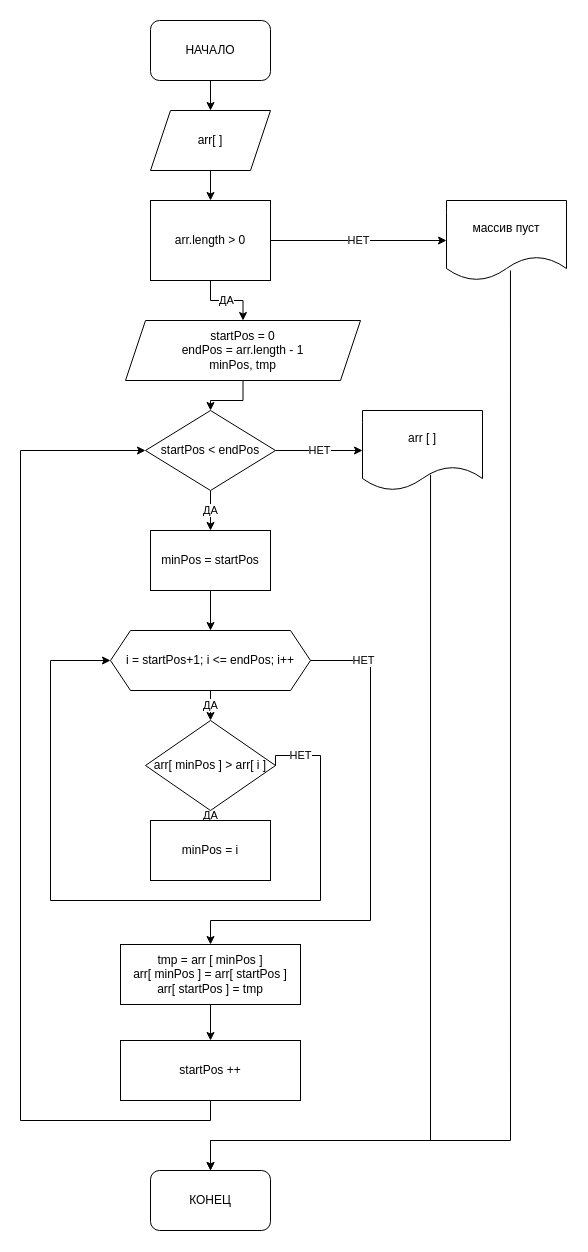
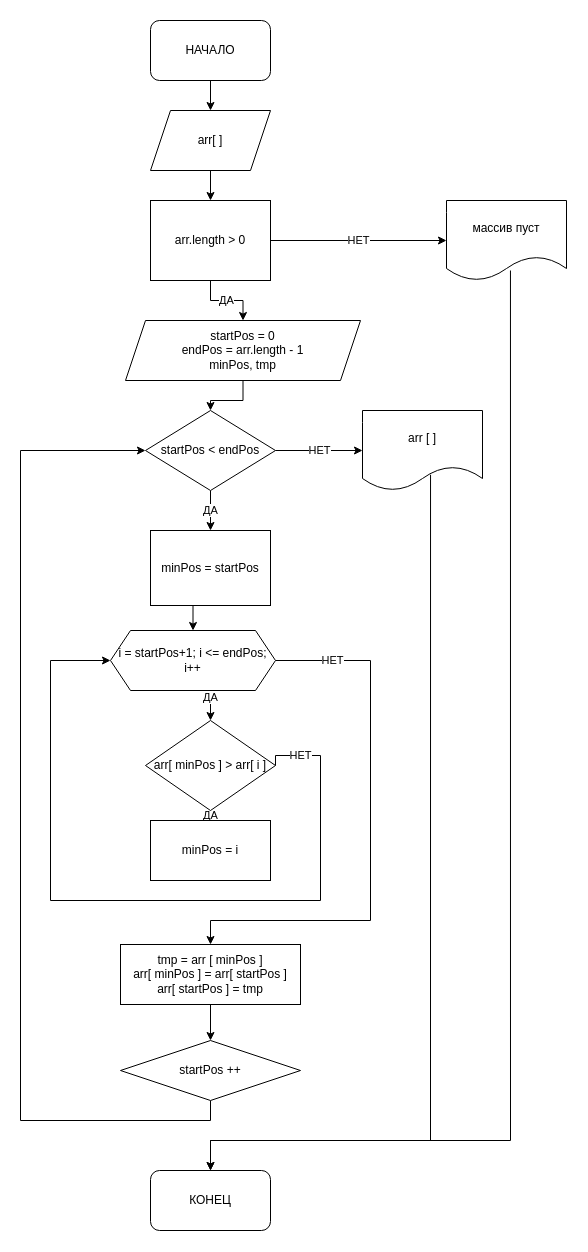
node "minPos = startPos": size 120x60 -> 120x75
node "i = startPos+1; i <= endPos; i++": size 200x60 -> 165x60
node "startPos ++": shape rectangle -> diamond
